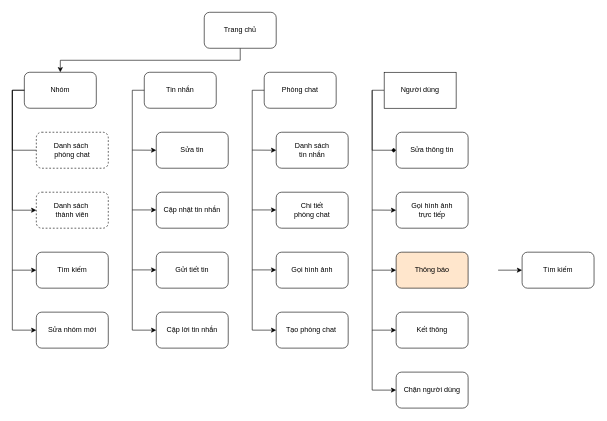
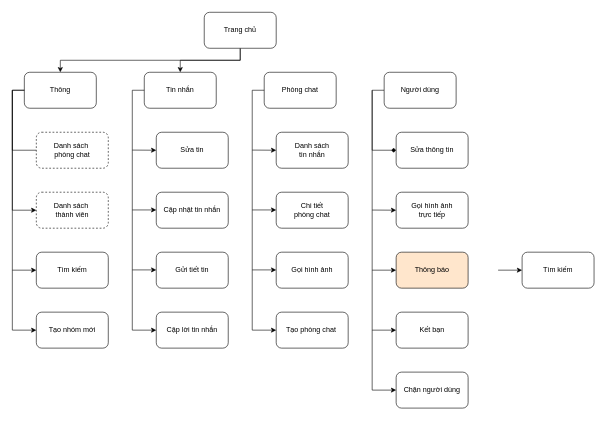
edge "Trang chủ" -> "Tin nhắn": added
node "Nhóm": label "Nhóm" -> "Thông"
node "Người dùng": shape rectangle -> rounded rectangle
node "Sửa nhóm mới": label "Sửa nhóm mới" -> "Tạo nhóm mới"
node "Kết thông": label "Kết thông" -> "Kết bạn"
